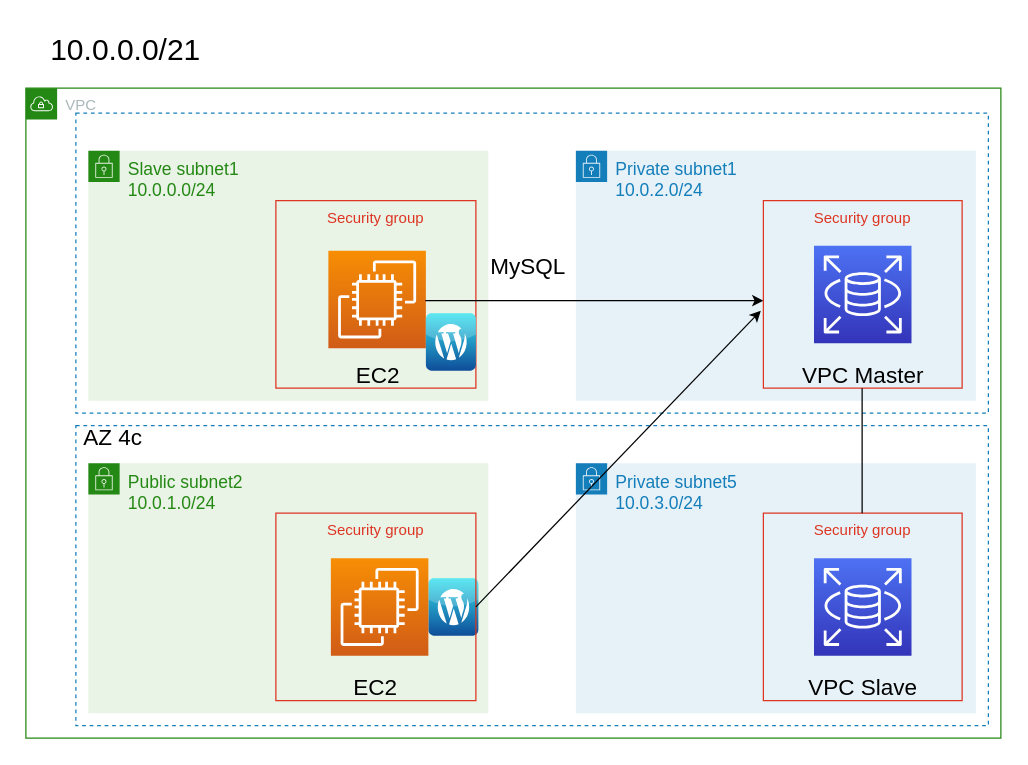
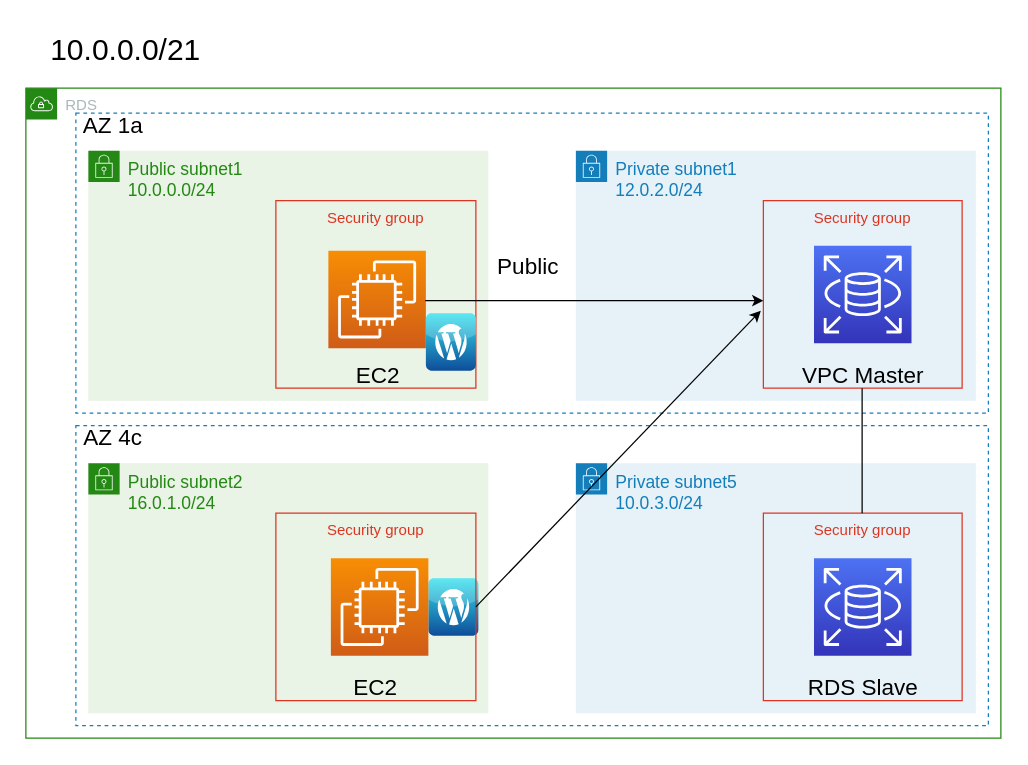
node "VPC": label "VPC" -> "RDS"
node "AZ 1a": added
node "Slave subnet1 10.0.0.0/24": label "Slave subnet1 10.0.0.0/24" -> "Public subnet1 10.0.0.0/24"
node "Private subnet1 10.0.2.0/24": label "Private subnet1 10.0.2.0/24" -> "Private subnet1 12.0.2.0/24"
node "MySQL": label "MySQL" -> "Public"
node "Public subnet2 10.0.1.0/24": label "Public subnet2 10.0.1.0/24" -> "Public subnet2 16.0.1.0/24"
node "VPC Slave": label "VPC Slave" -> "RDS Slave"
